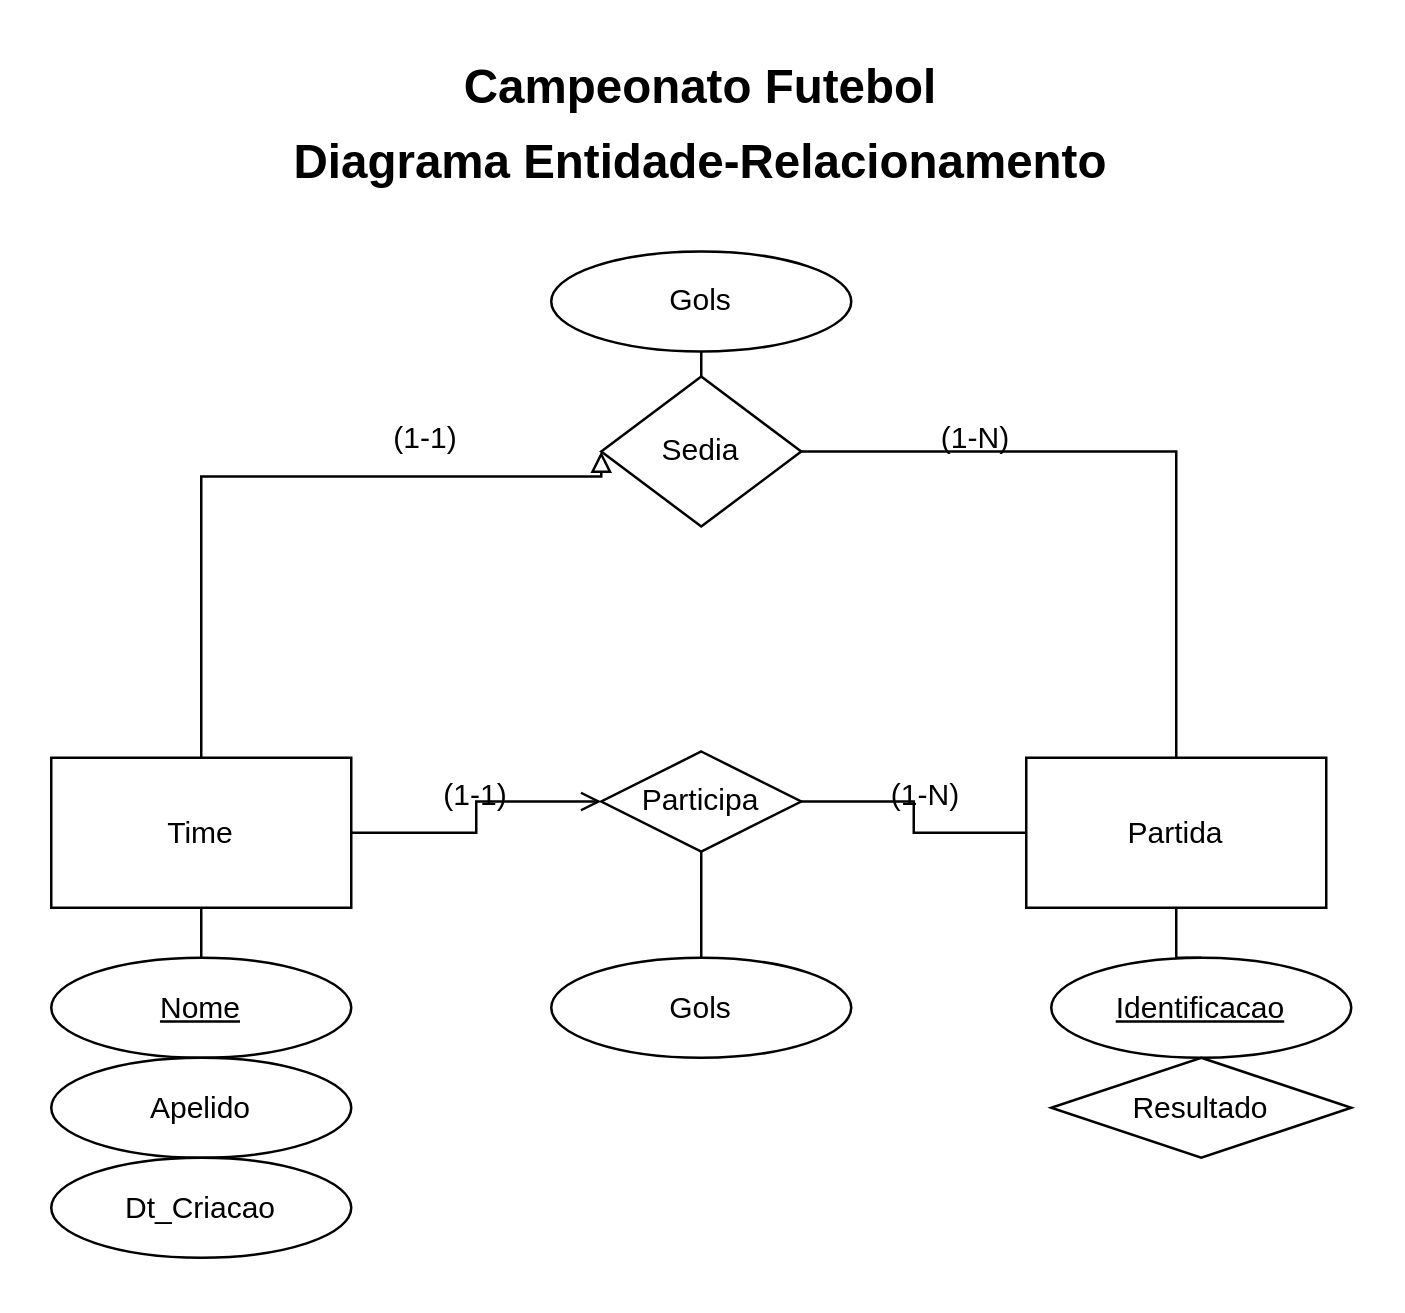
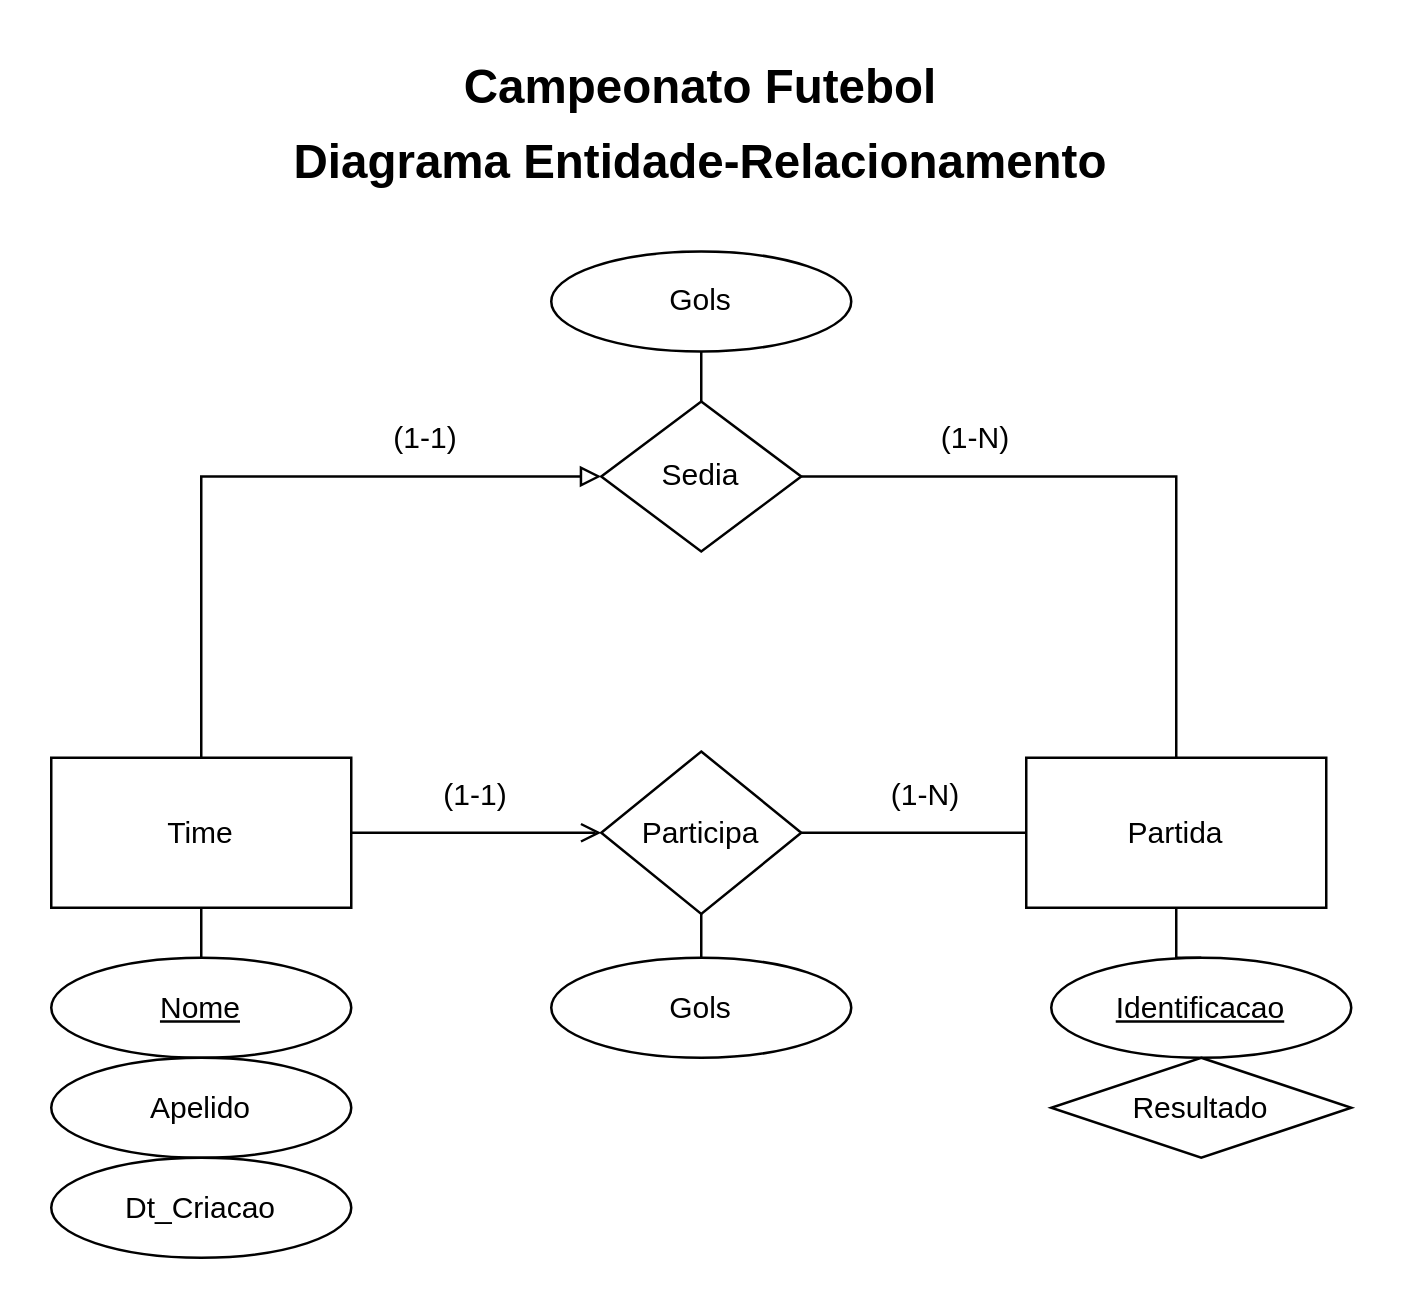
node "Sedia": moved (701, 451) -> (701, 476)
node "Participa": size 200x100 -> 200x163
